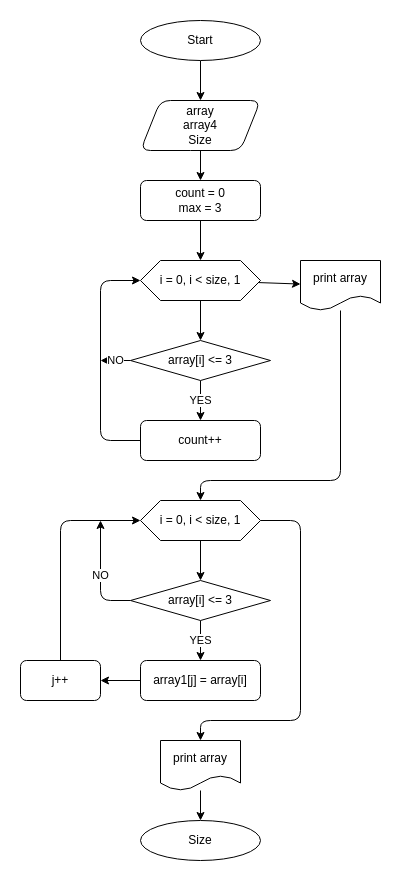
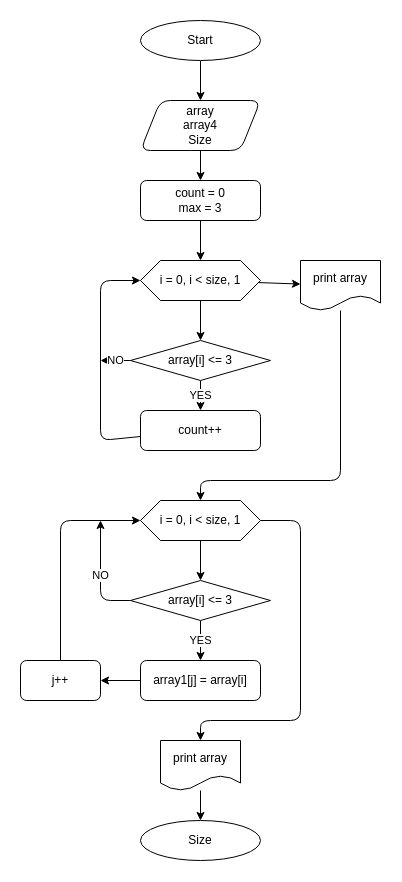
node "count++": moved (201, 441) -> (201, 431)
